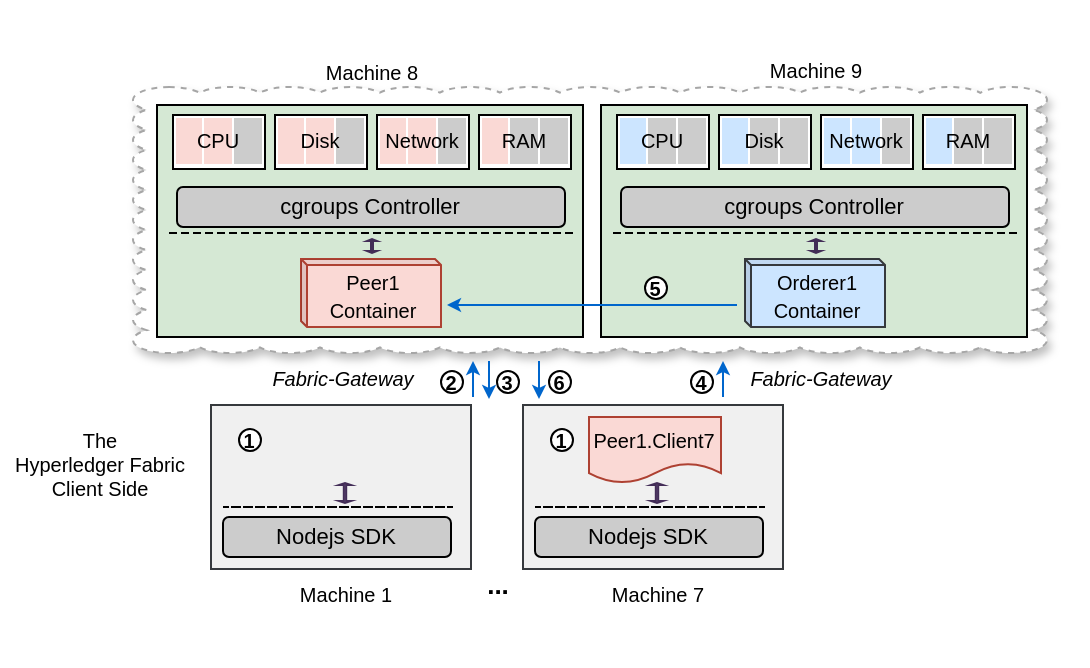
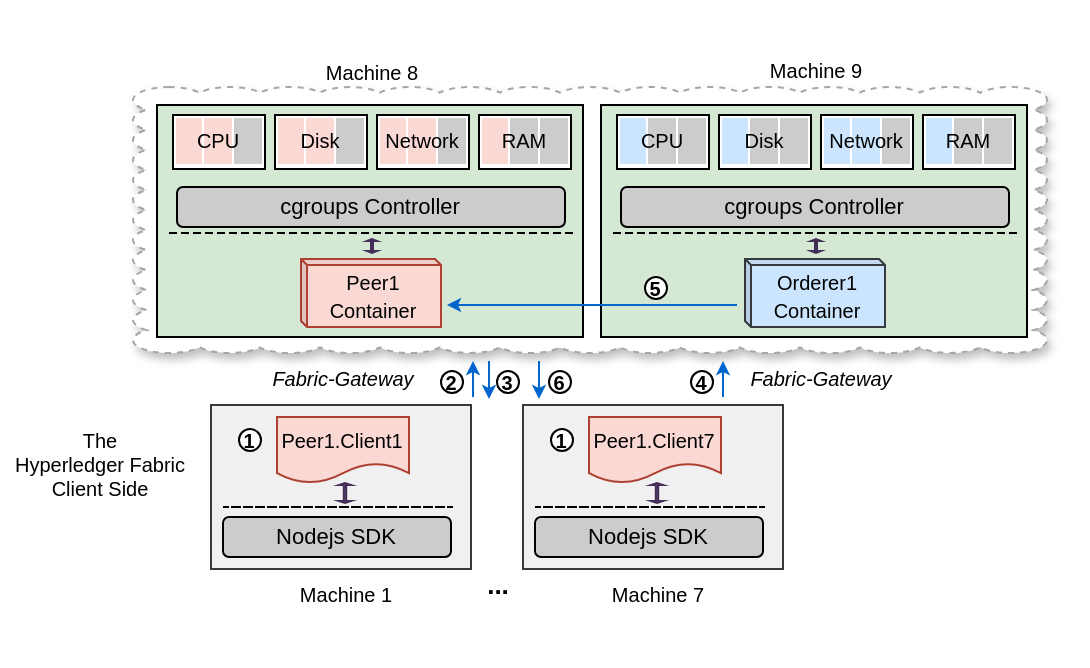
node "Peer1.Client1": added
